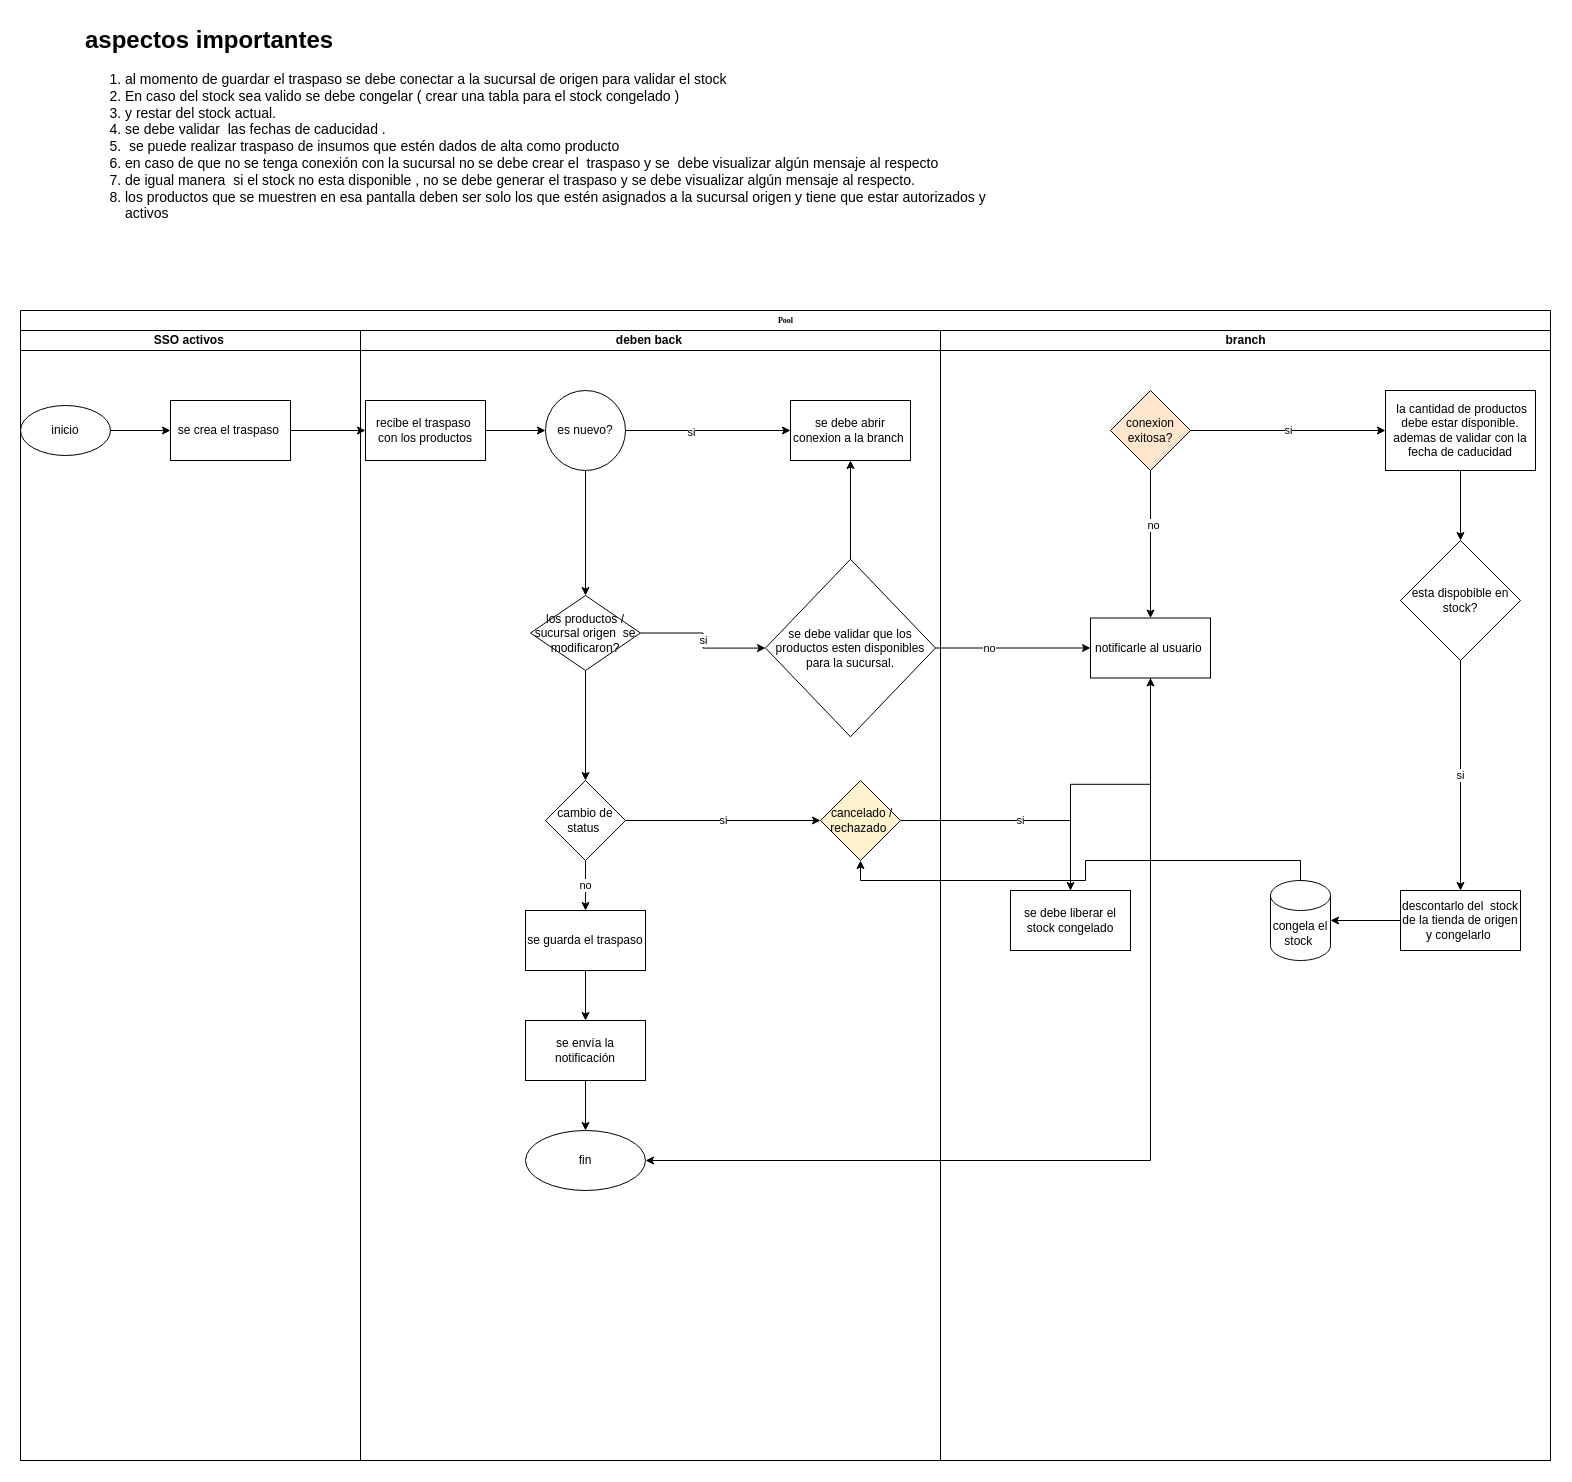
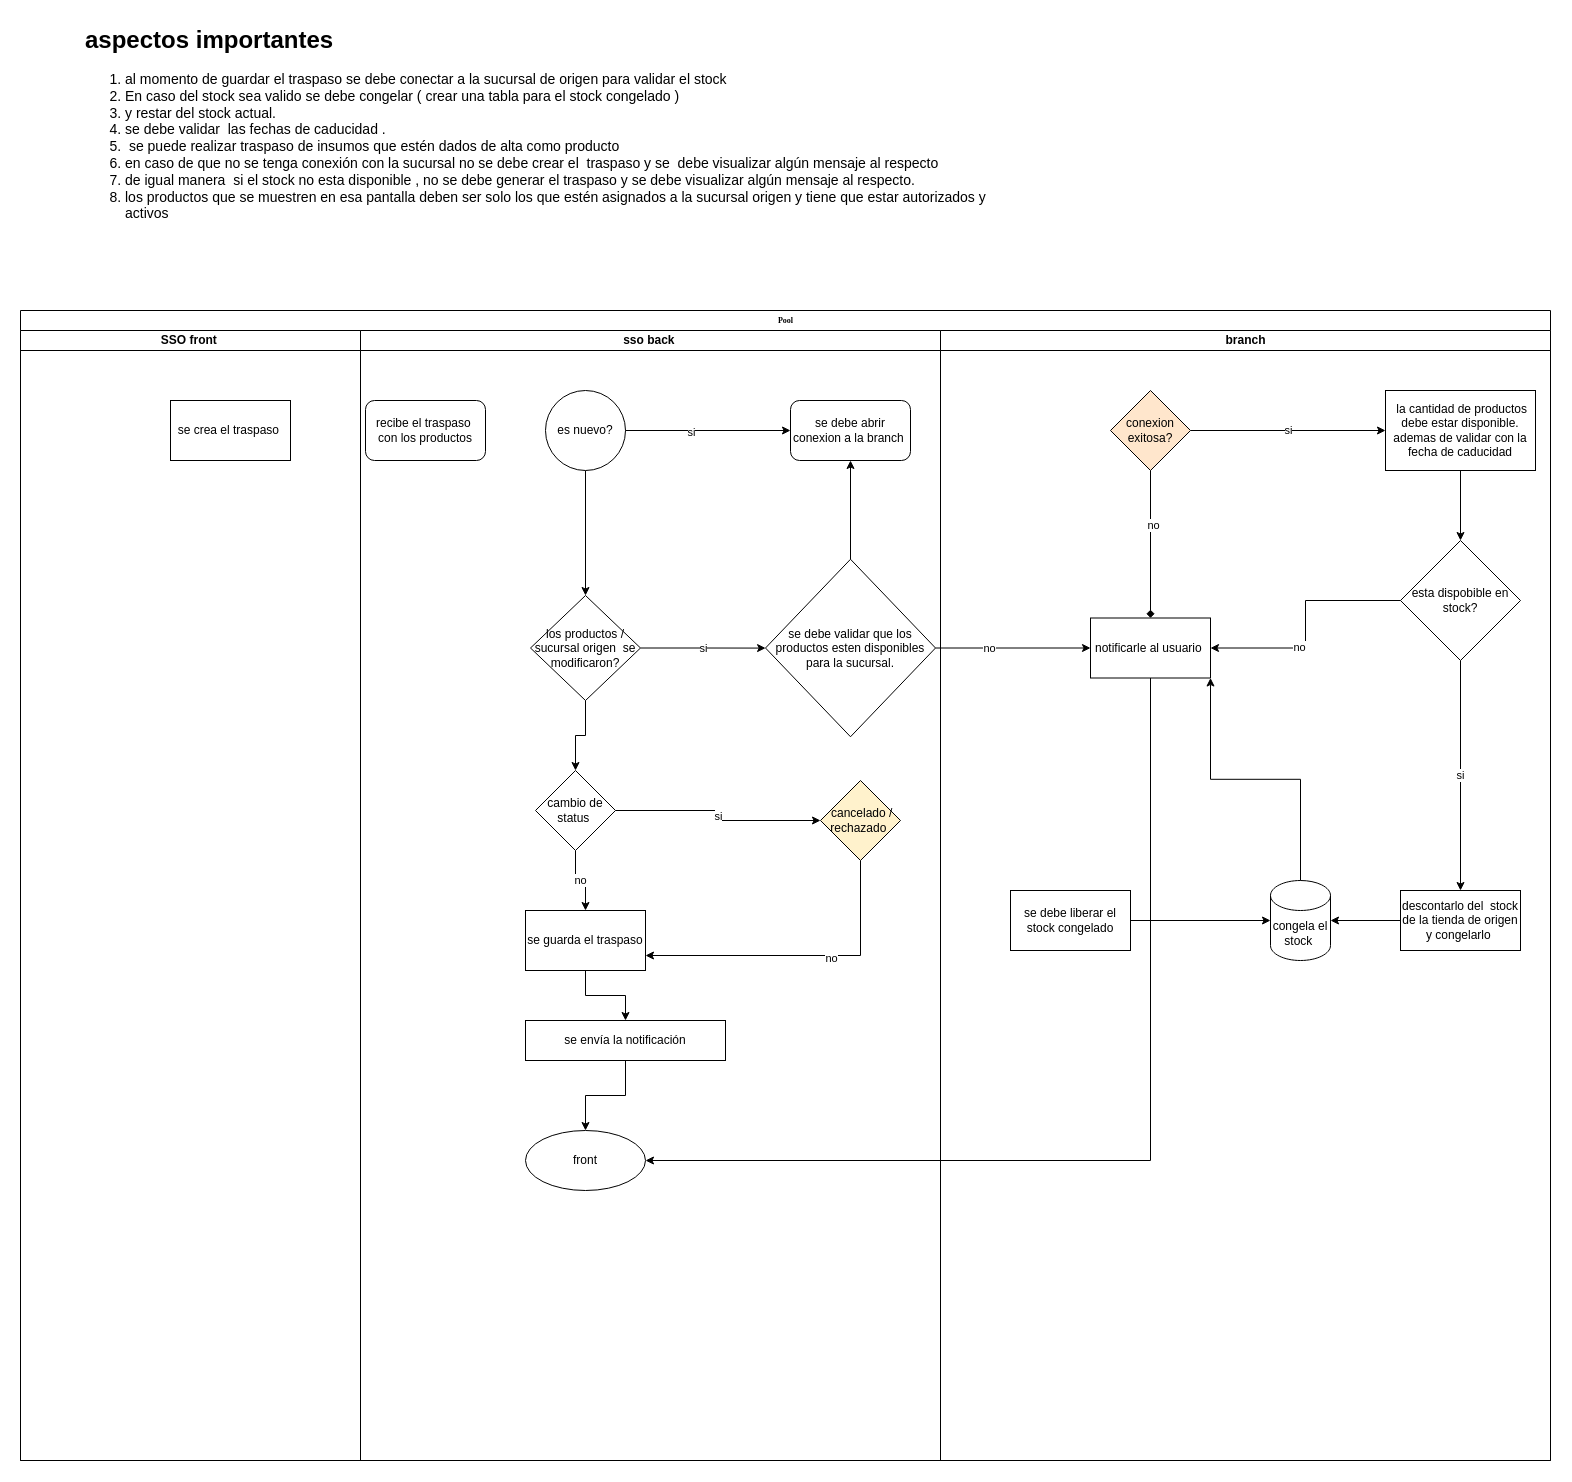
node "SSO activos": label "SSO activos" -> "SSO front"
node "deben back": label "deben back" -> "sso back"
node "inicio": removed
edge "inicio" -> "se crea el traspaso": removed
edge "se crea el traspaso" -> "recibe el traspaso con los productos": removed
node "recibe el traspaso con los productos": shape rectangle -> rounded rectangle
edge "recibe el traspaso con los productos" -> "es nuevo?": removed
node "se debe abrir conexion a la branch": shape rectangle -> rounded rectangle
edge "conexion exitosa?" -> "notificarle al usuario": arrowhead classic -> diamond
edge "esta dispobible en stock?" -> "notificarle al usuario": added, label "no"
node "los productos / sucursal origen se modificaron?": size 110x75 -> 110x105
edge "se debe liberar el stock congelado" -> "notificarle al usuario": now "se debe liberar el stock congelado" -> "congela el stock"
node "cambio de status": moved (586, 821) -> (576, 811)
edge "cancelado / rechazado" -> "se debe liberar el stock congelado": removed, label "si"
edge "congela el stock" -> "cancelado / rechazado": now "congela el stock" -> "notificarle al usuario"
edge "cancelado / rechazado" -> "se guarda el traspaso": added, label "no"
node "se envía la notificación": size 120x60 -> 200x40
node "fin": label "fin" -> "front"
